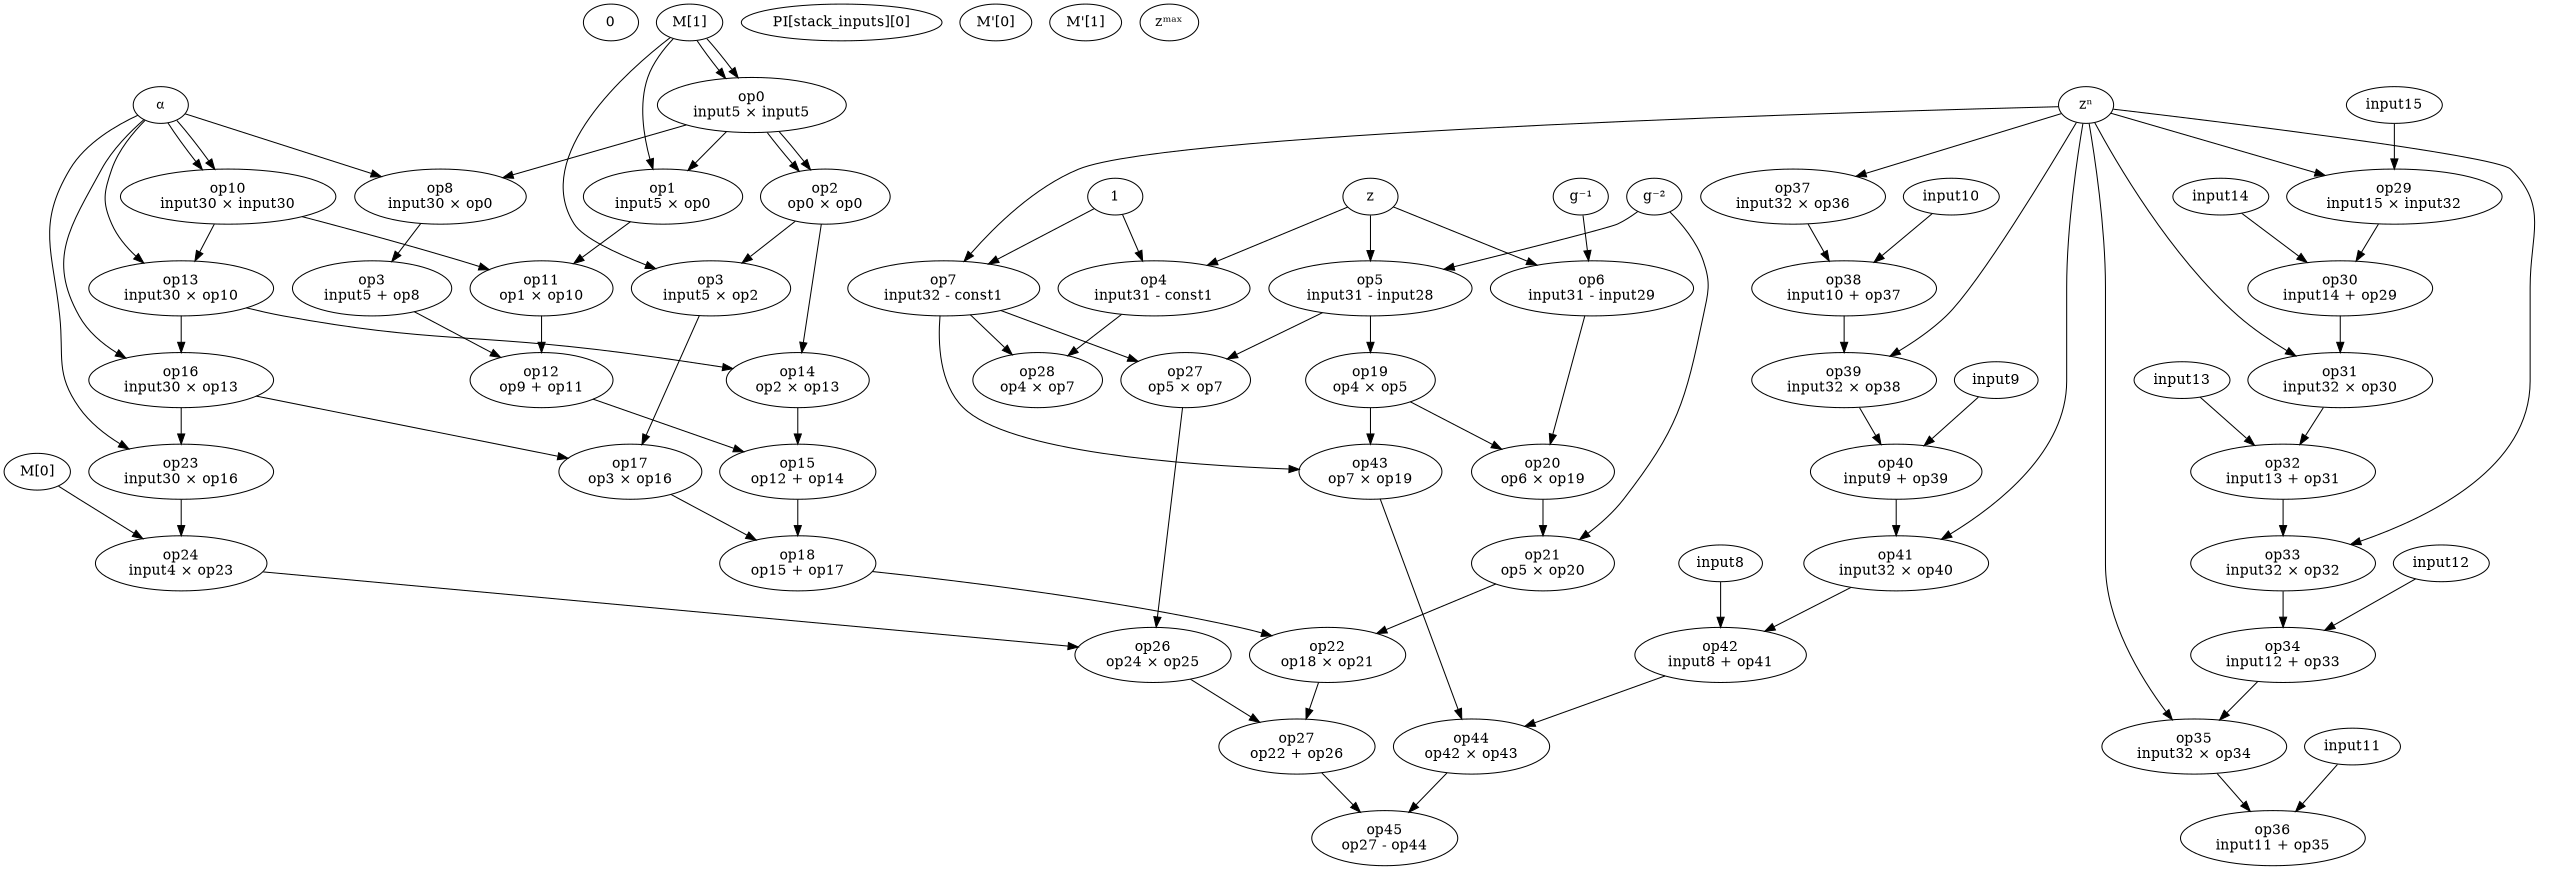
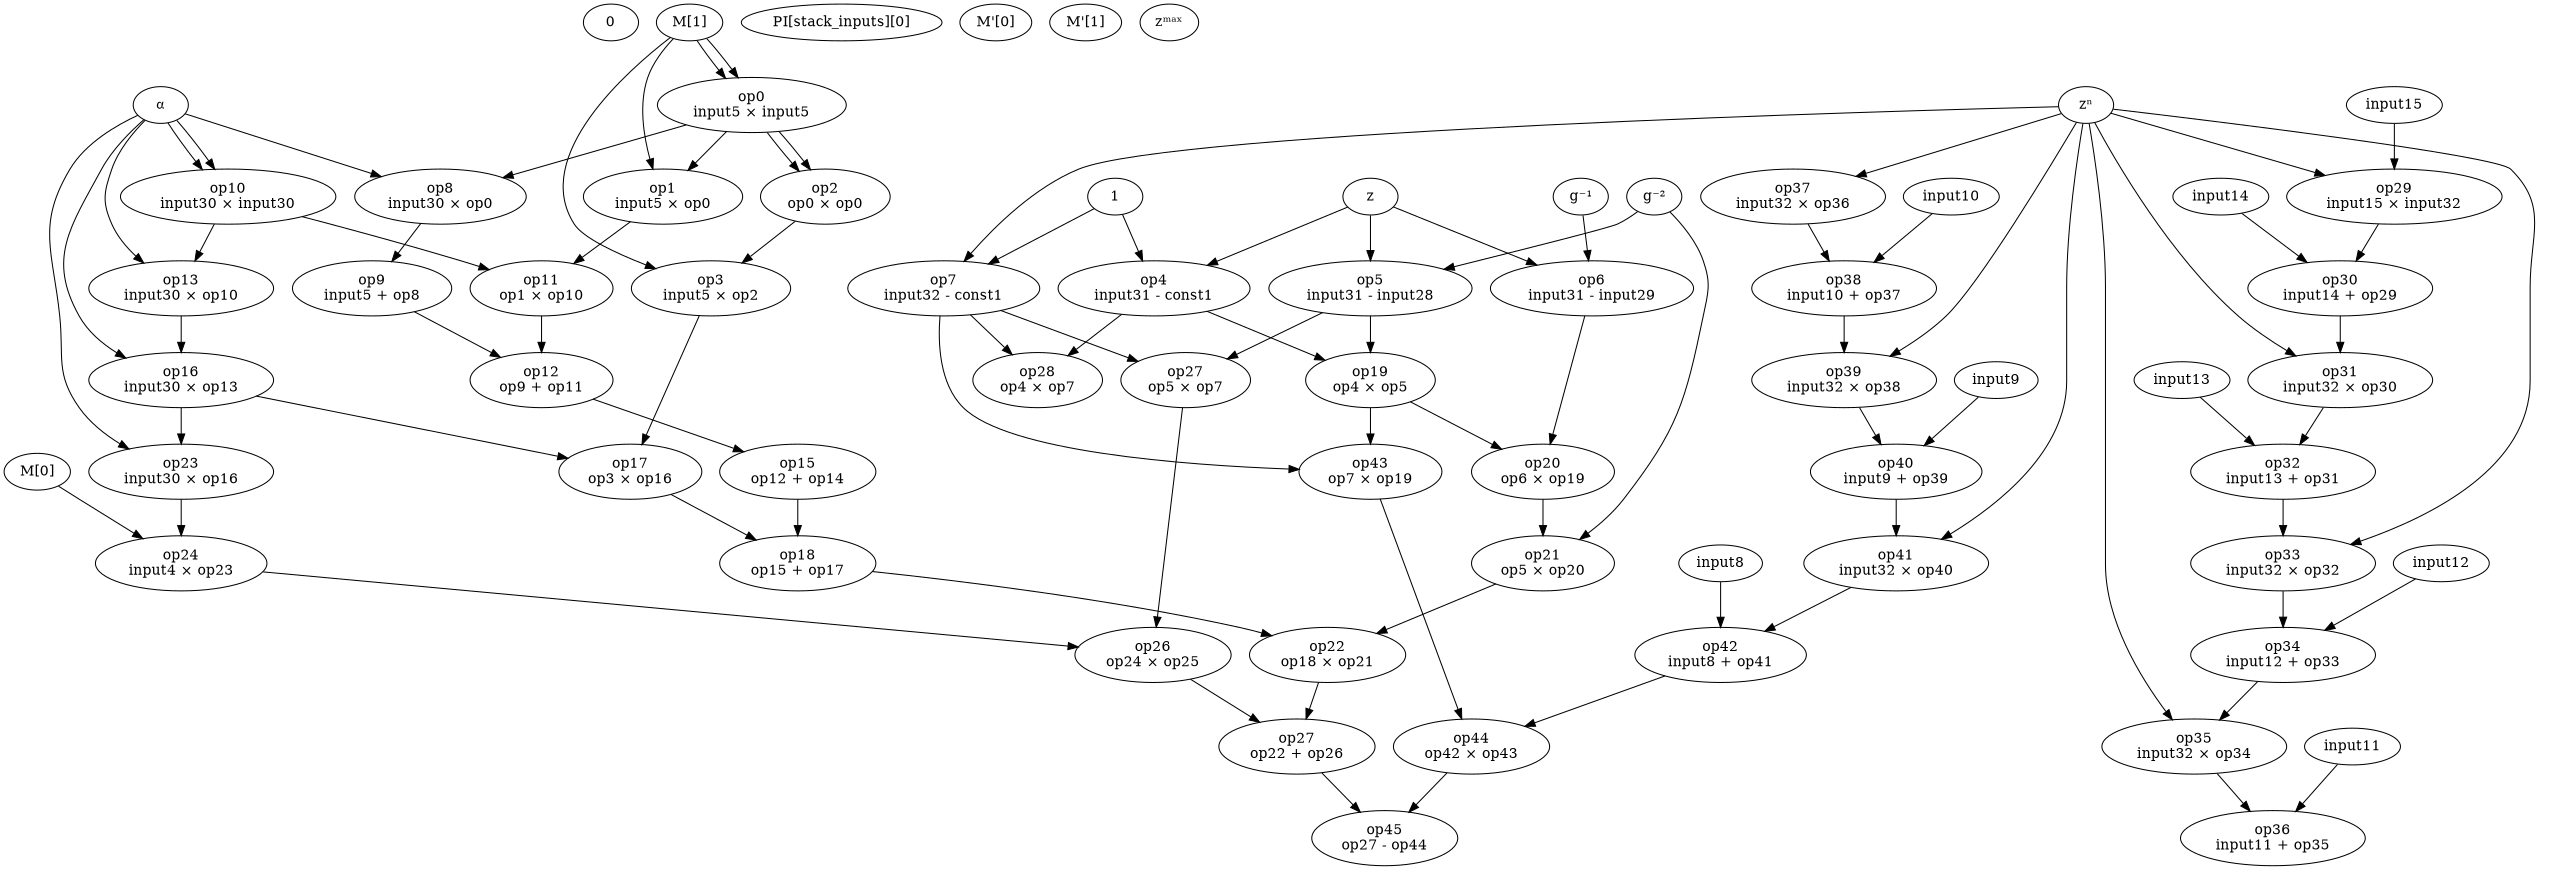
node "op3 input5 + op8": label "op3 input5 + op8" -> "op9 input5 + op8"
edge "op4 input31 - const1" -> "op19 op4 × op5": added
node "op14 op2 × op13": removed
